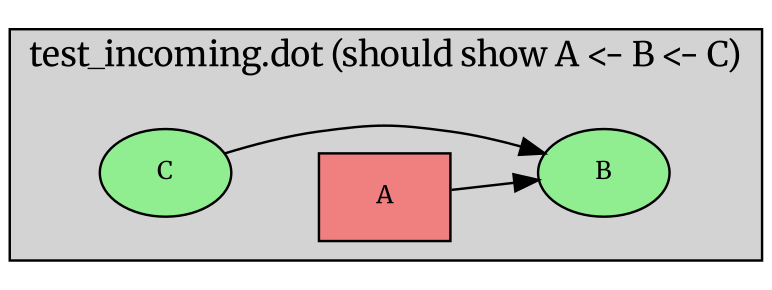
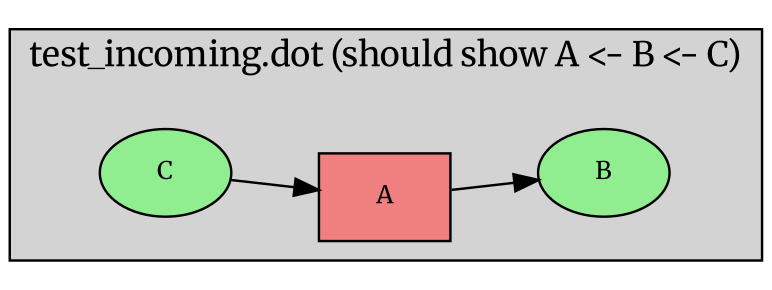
edge "C" -> "B": now "C" -> "A"
